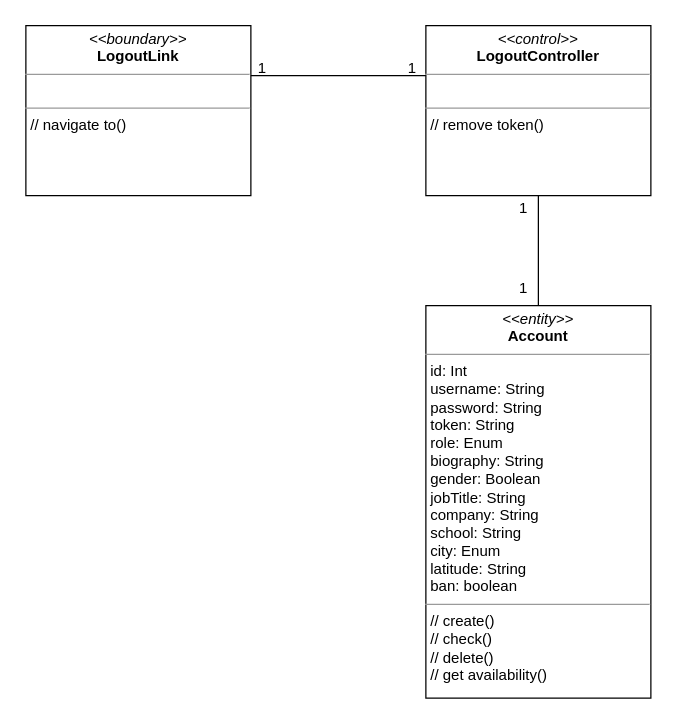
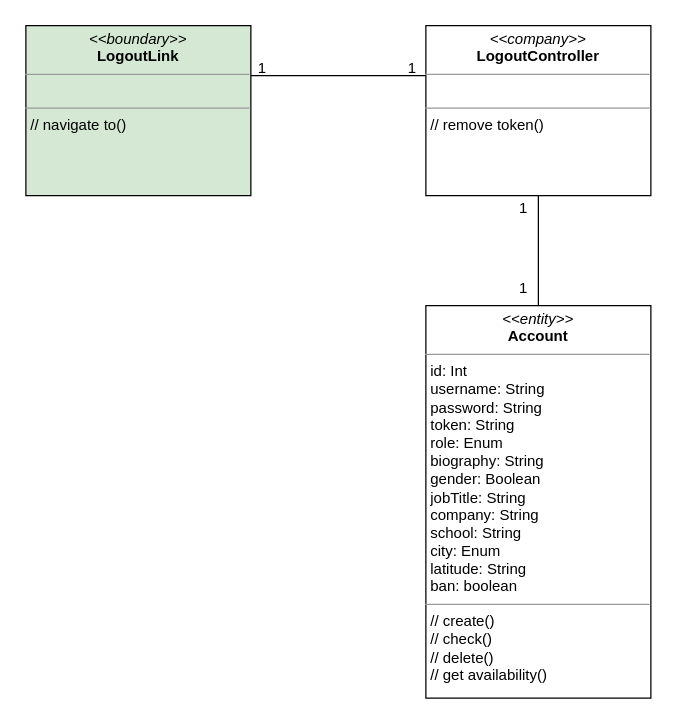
node "<<control>> LogoutController // remove token()": label "<<control>> LogoutController // remove token()" -> "<<company>> LogoutController // remove token()"
node "<<boundary>> LogoutLink // navigate to()": fillcolor #ffffff -> #d5e8d4
